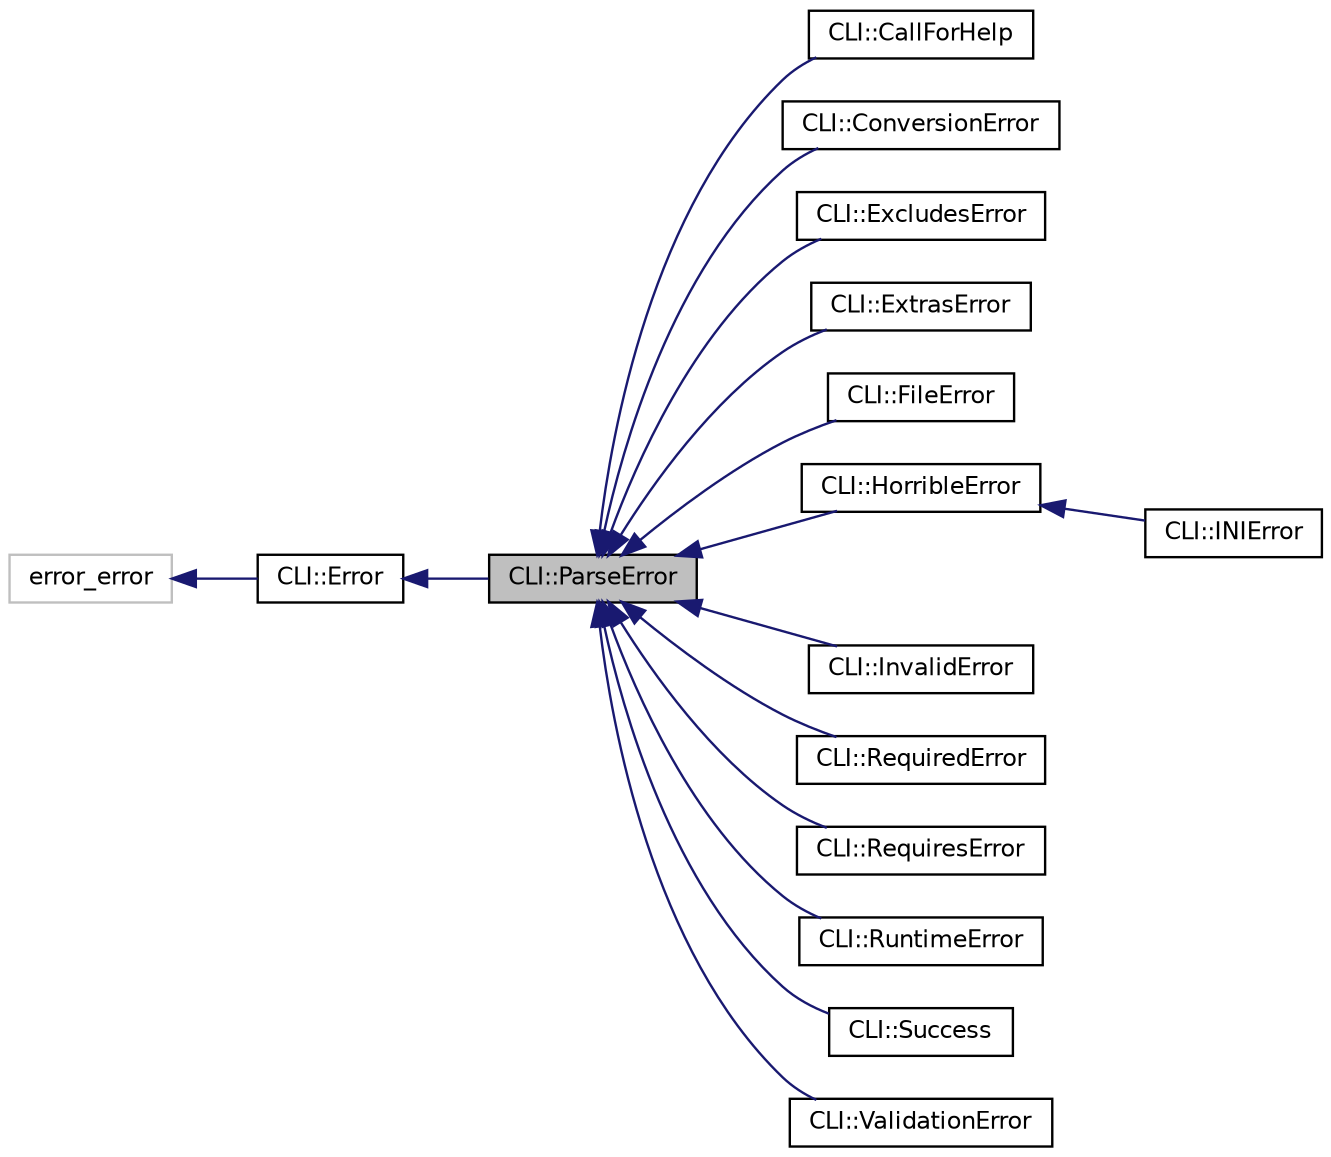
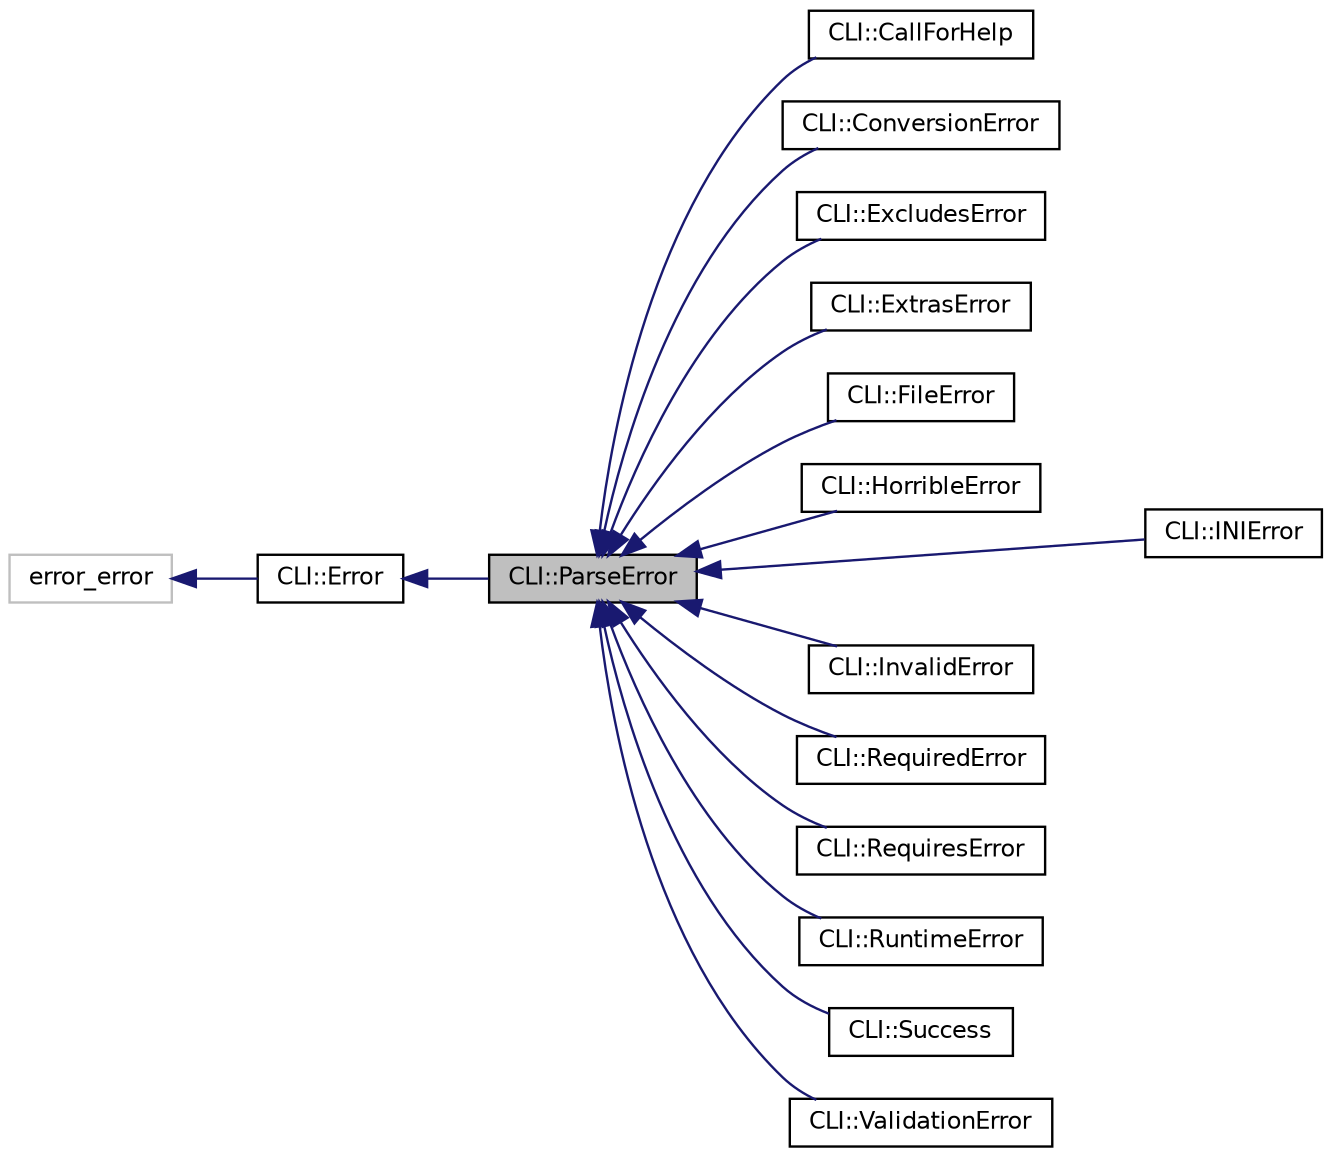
edge "CLI::INIError" -> "CLI::HorribleError": now "CLI::INIError" -> "CLI::ParseError"
